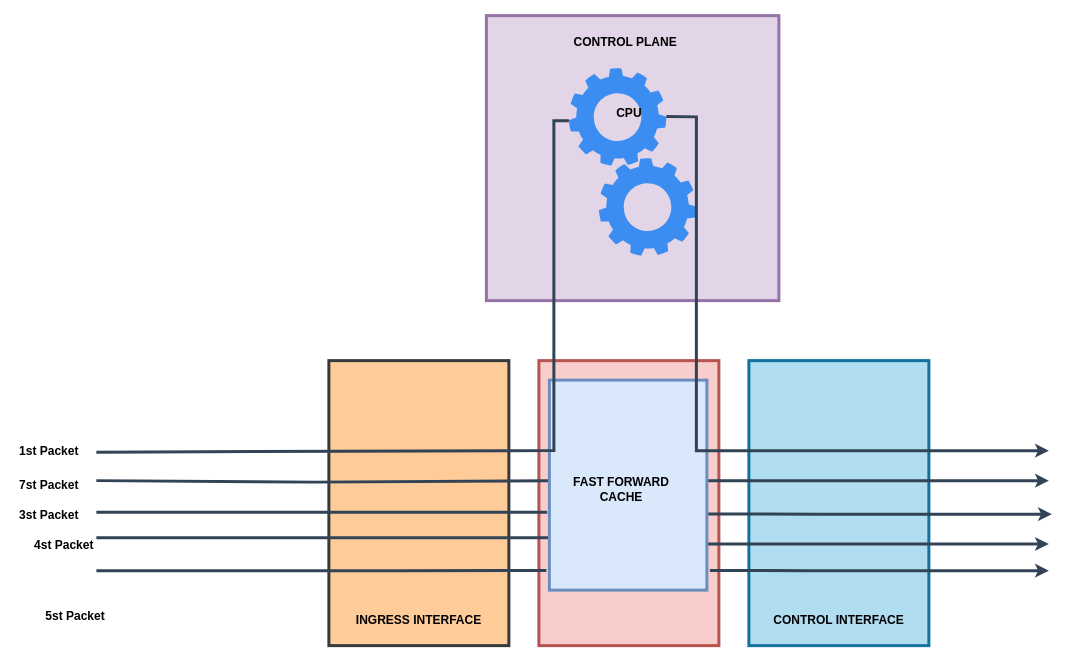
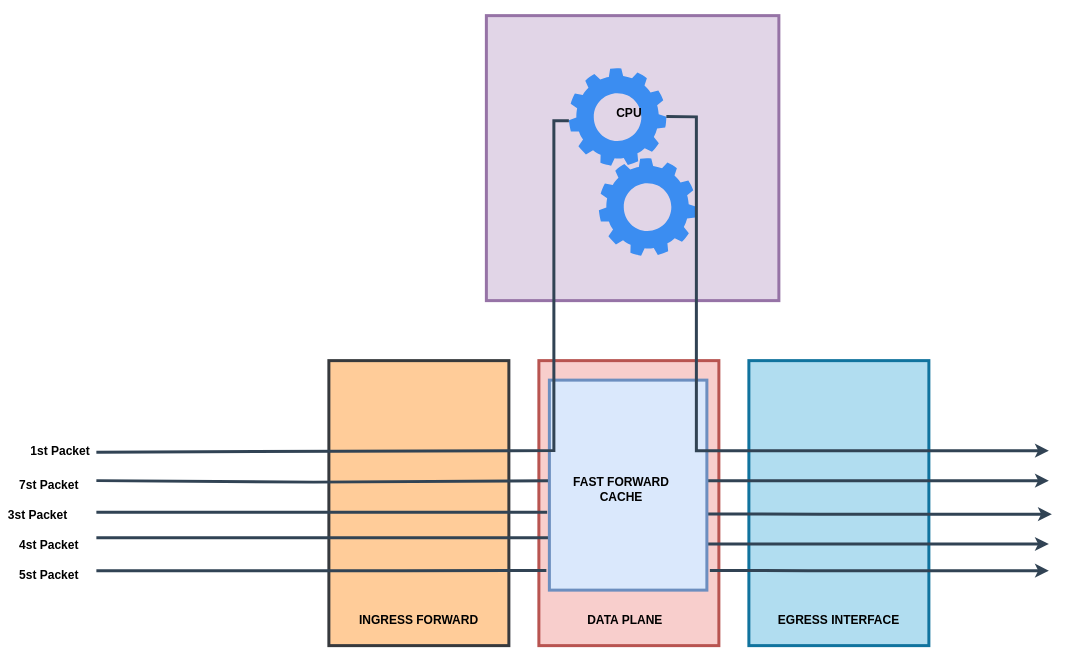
node "CONTROL PLANE": removed
node "1st Packet": moved (49, 450) -> (60, 450)
node "3st Packet": moved (49, 514) -> (38, 514)
node "4st Packet": moved (64, 544) -> (49, 544)
node "5st Packet": moved (75, 615) -> (49, 574)
node "INGRESS INTERFACE": label "INGRESS INTERFACE" -> "INGRESS FORWARD"
node "DATA PLANE": added
node "CONTROL INTERFACE": label "CONTROL INTERFACE" -> "EGRESS INTERFACE"
